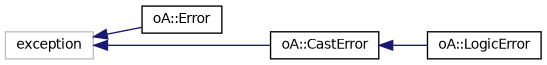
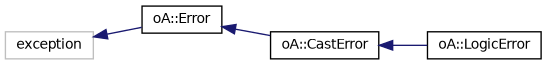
edge "oA::CastError" -> "exception": now "oA::CastError" -> "oA::Error"
